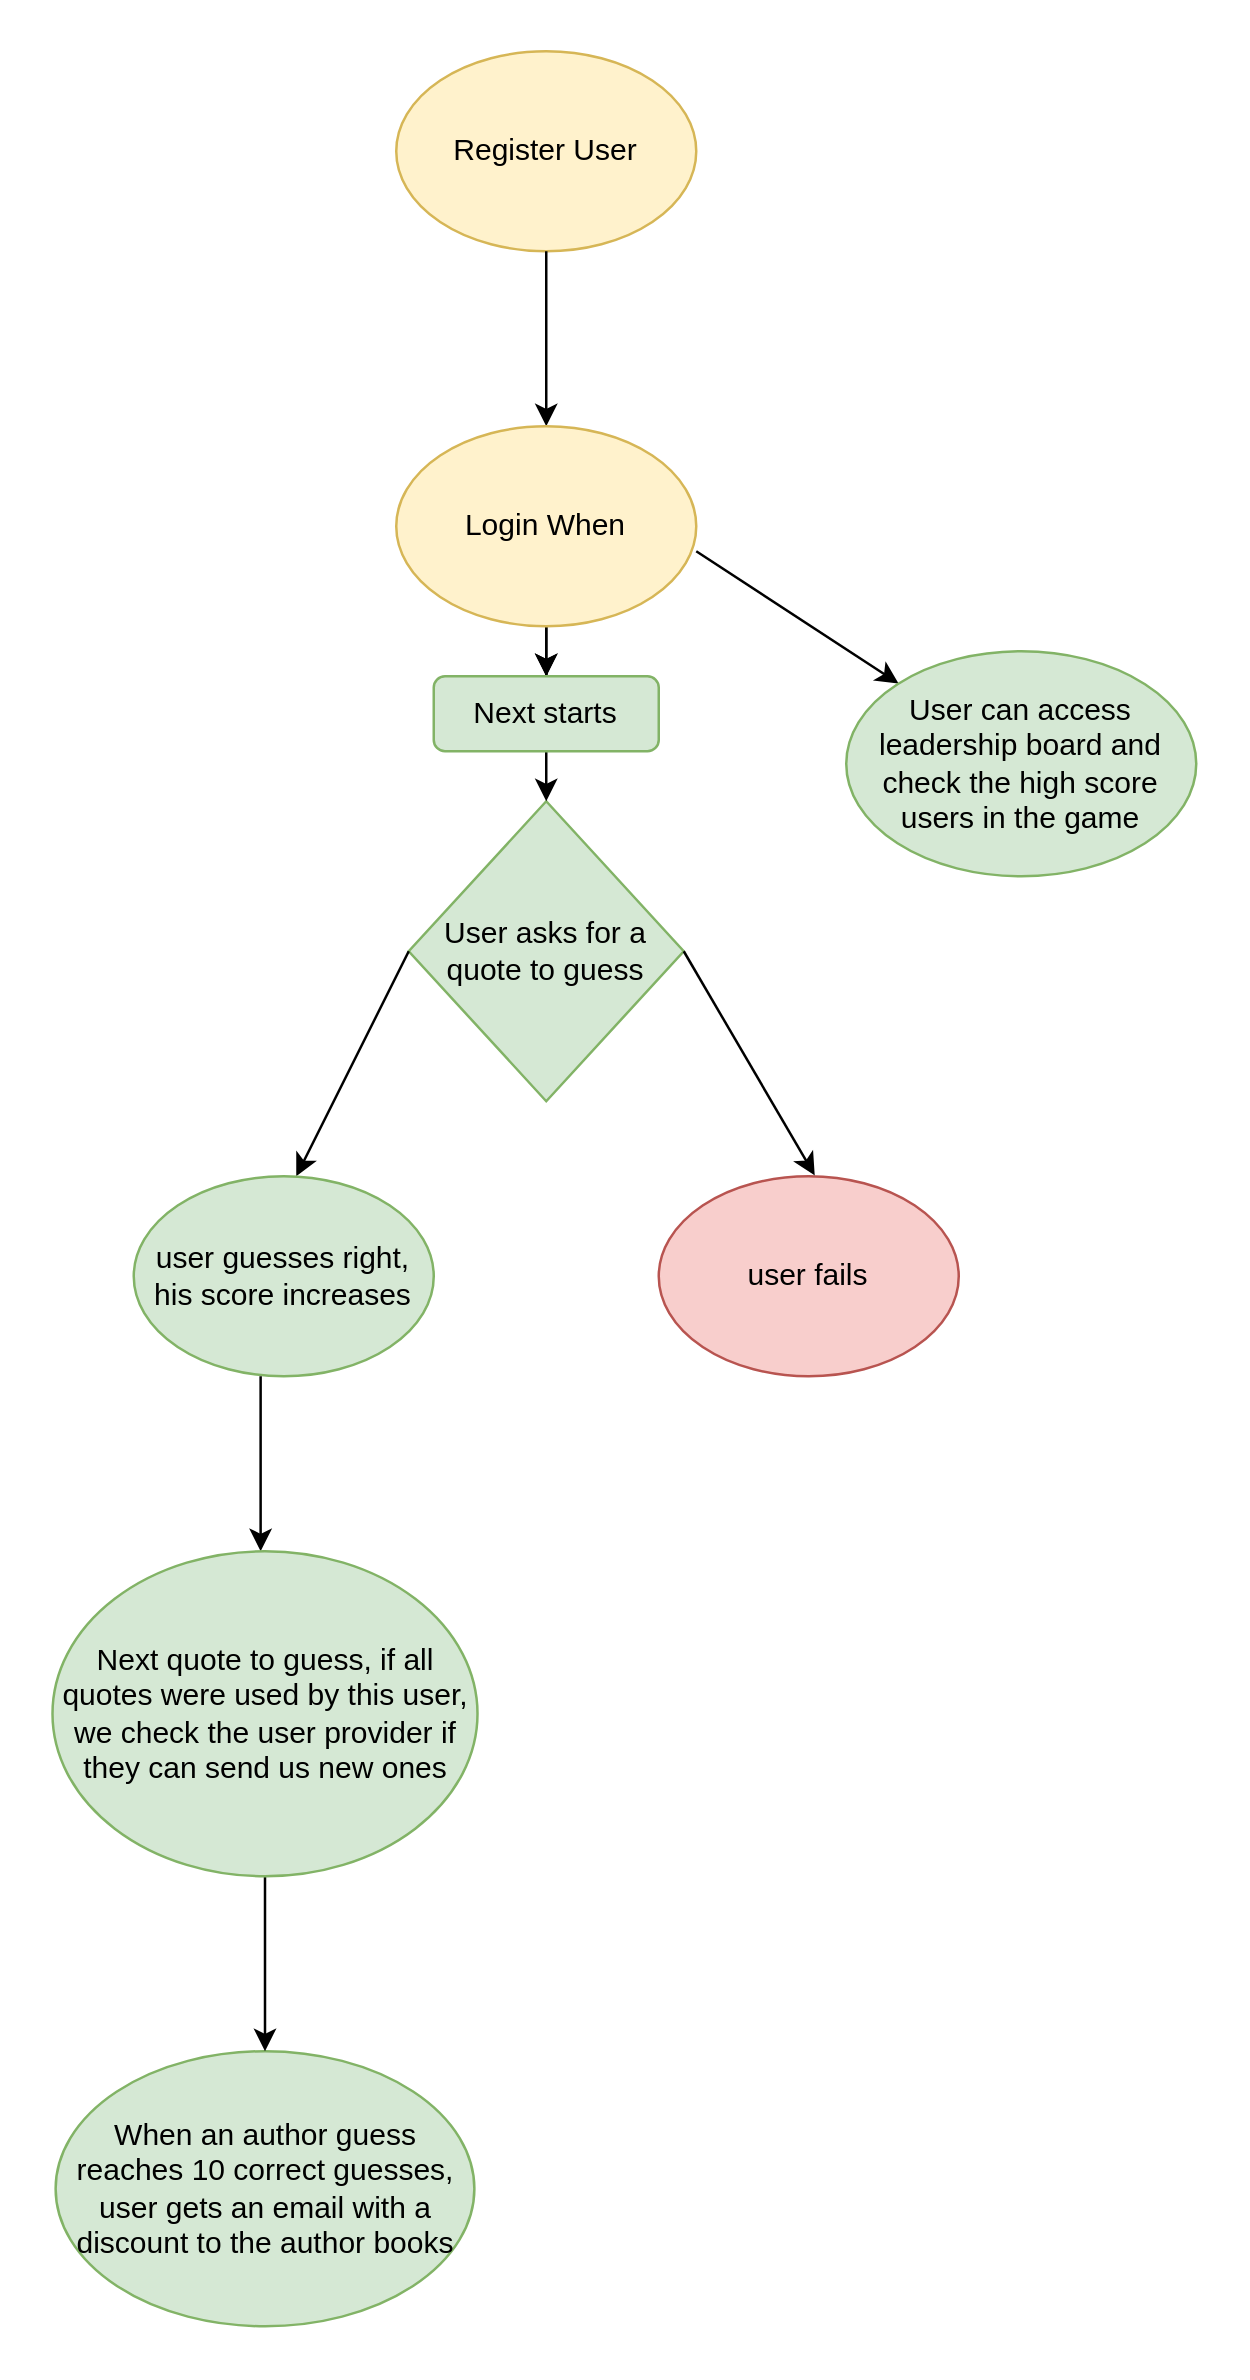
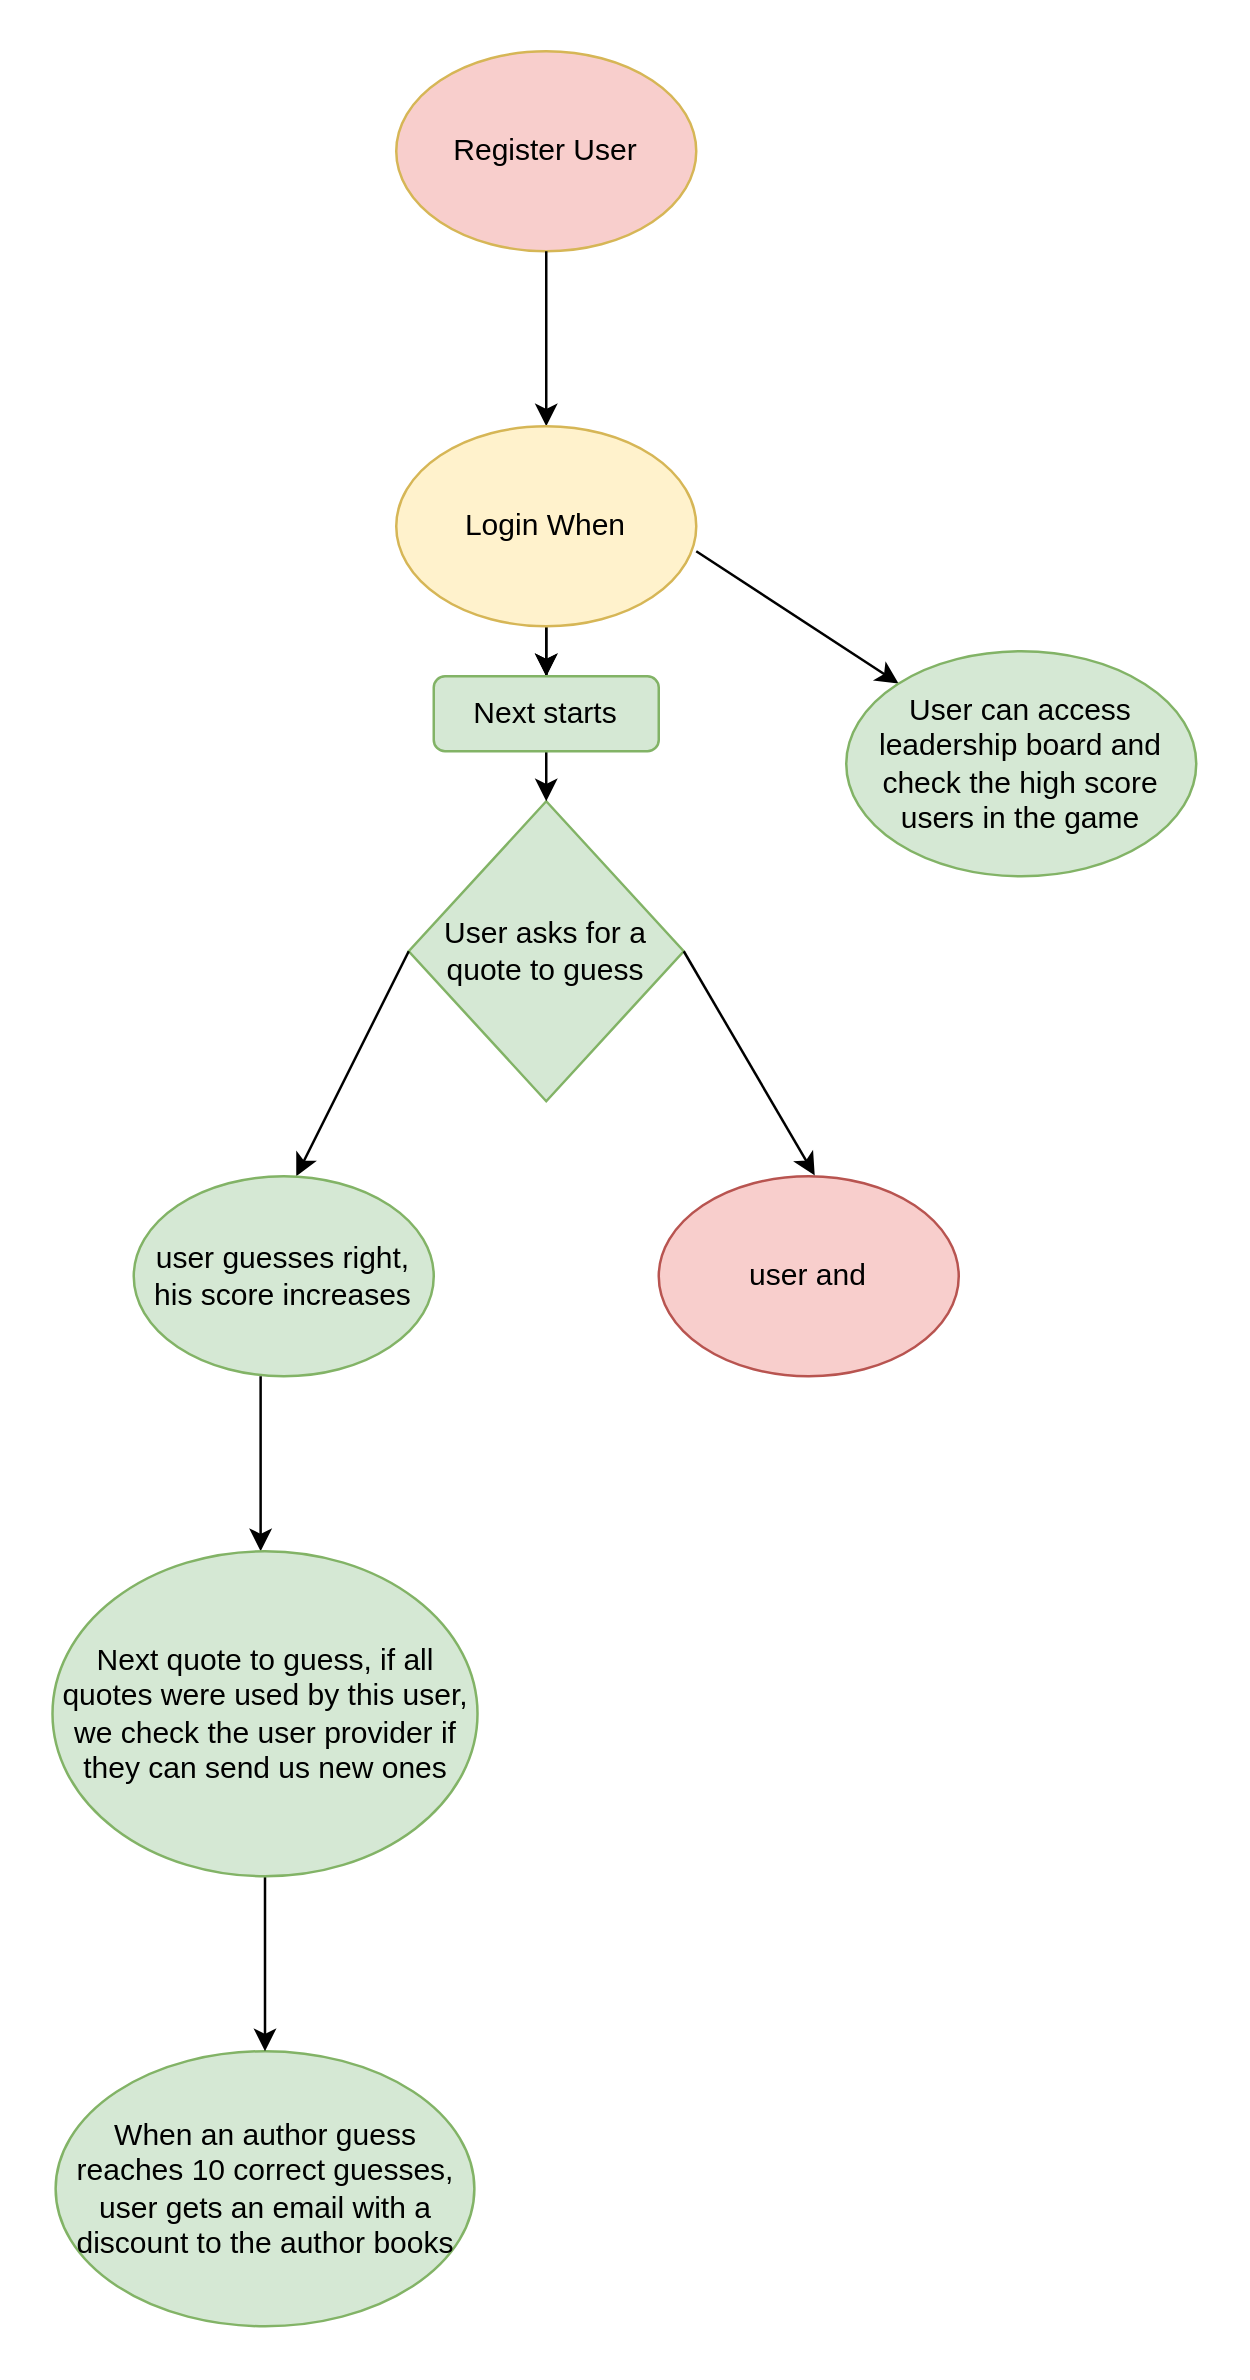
node "Register User": fillcolor #fff2cc -> #f8cecc
node "user fails": label "user fails" -> "user and"
